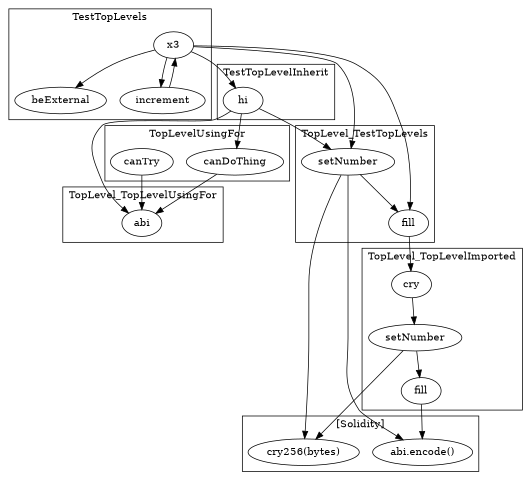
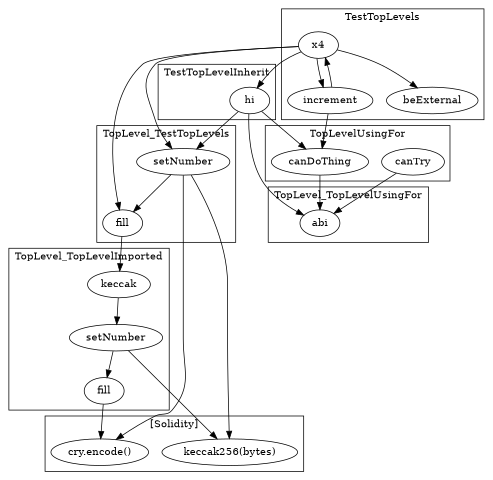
node "x3": label "x3" -> "x4"
edge "increment" -> "canDoThing": added
node "cry": label "cry" -> "keccak"
node "cry256(bytes)": label "cry256(bytes)" -> "keccak256(bytes)"
node "abi.encode()": label "abi.encode()" -> "cry.encode()"
